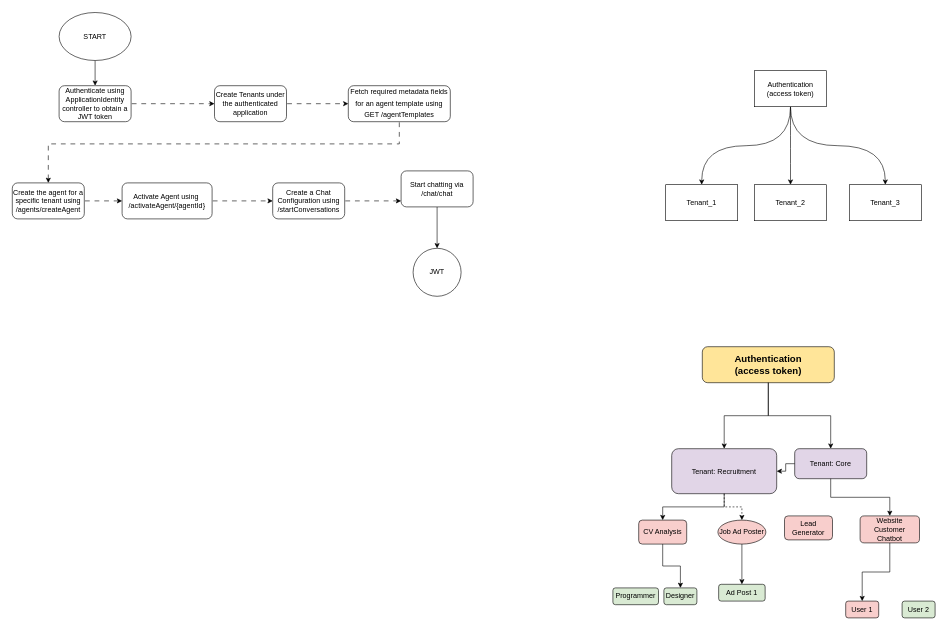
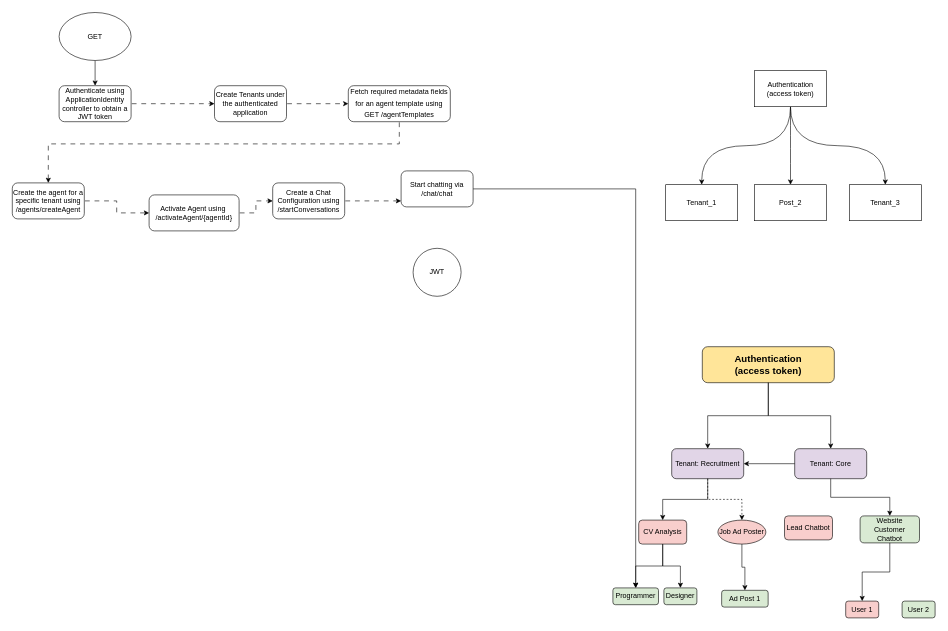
node "START": label "START" -> "GET"
node "Activate Agent using /activateAgent/{agentId}": moved (167, 201) -> (194, 213)
node "Tenant_2": label "Tenant_2" -> "Post_2"
edge "Start chatting via /chat/chat" -> "JWT": now "Start chatting via /chat/chat" -> "Programmer"
node "Tenant: Recruitment": size 105x45 -> 72x30
node "Lead Generator": label "Lead Generator" -> "Lead Chatbot"
node "Website Customer Chatbot": fillcolor #f8cecc -> #d9ead3
edge "CV Analysis" -> "Programmer": added
node "Ad Post 1": moved (742, 593) -> (745, 599)
